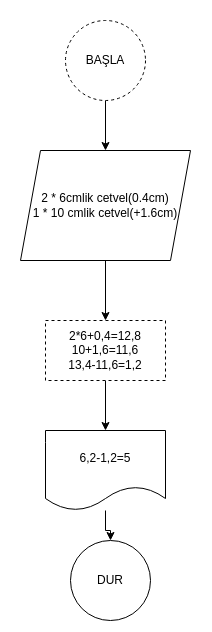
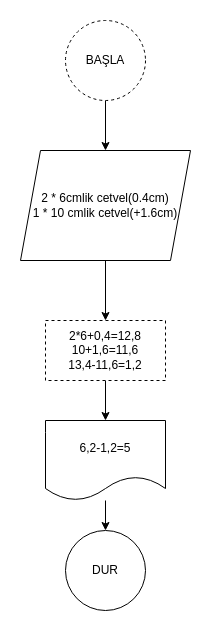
node "6,2-1,2=5": moved (106, 471) -> (106, 461)
node "DUR": moved (111, 581) -> (106, 571)
